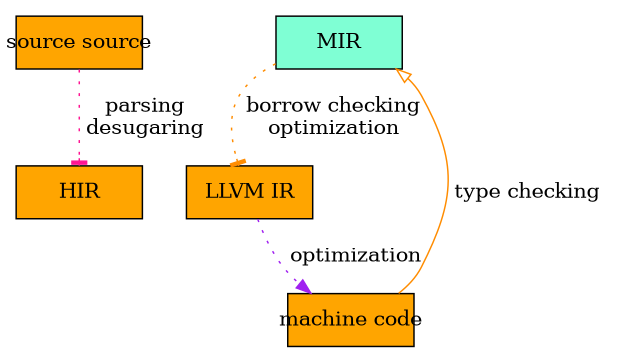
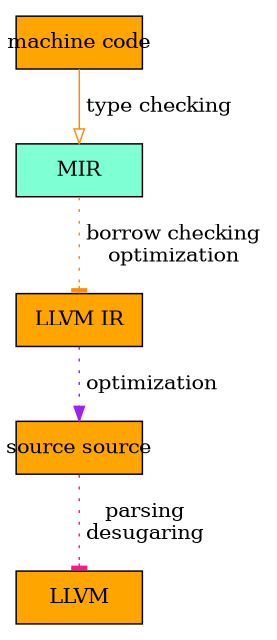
node "HIR": label "HIR" -> "LLVM"
edge "LLVM IR" -> "machine code": now "LLVM IR" -> "source source"
